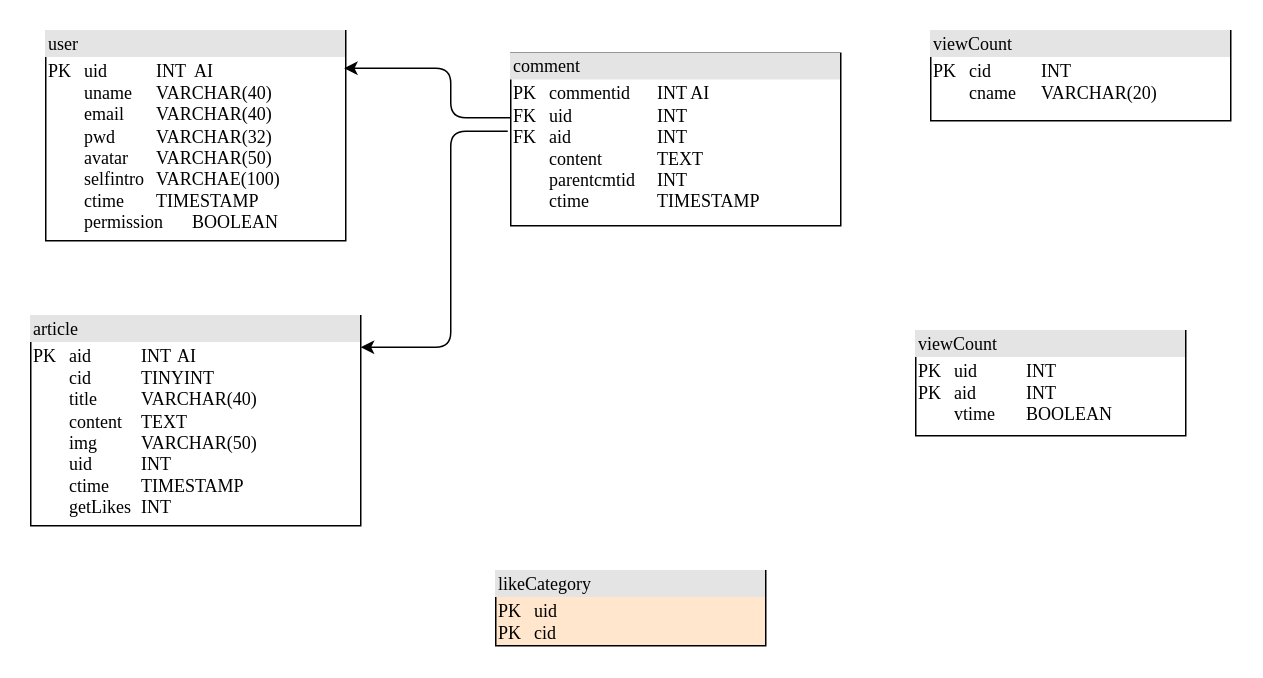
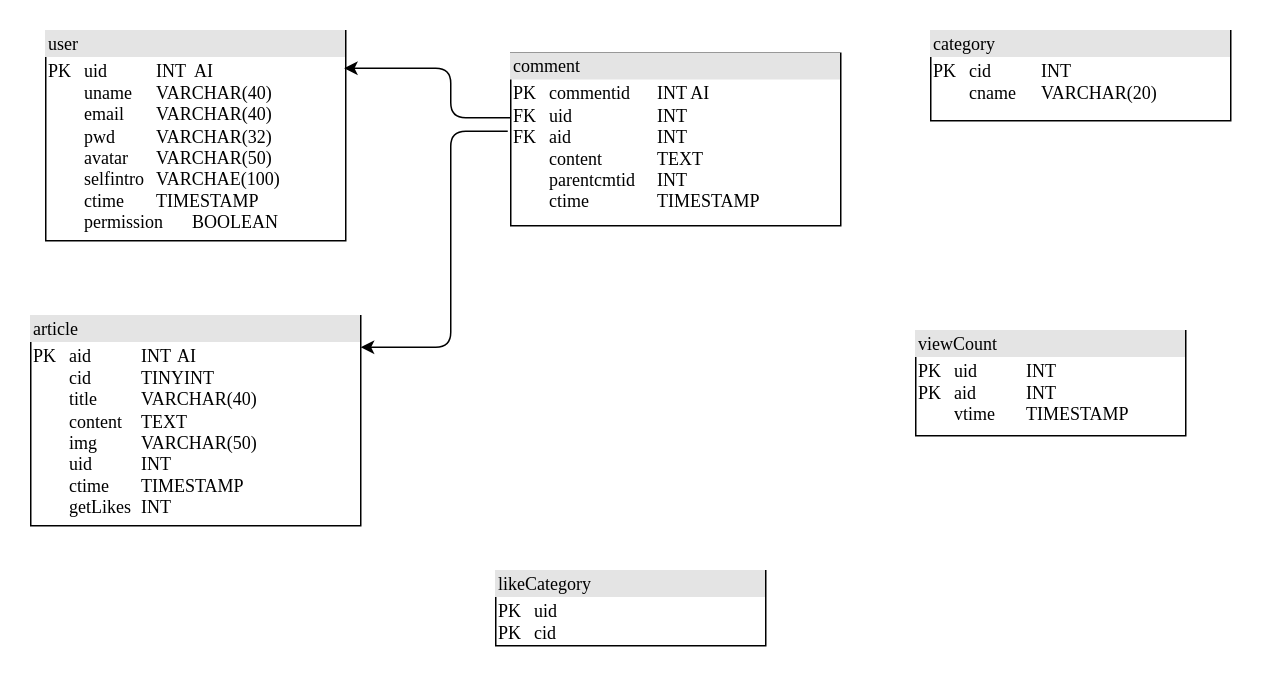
node "viewCount PK cid INT cname VARCHAR(20)": label "viewCount PK cid INT cname VARCHAR(20)" -> "category PK cid INT cname VARCHAR(20)"
node "viewCount PK uid INT PK aid INT vtime BOOLEAN": label "viewCount PK uid INT PK aid INT vtime BOOLEAN" -> "viewCount PK uid INT PK aid INT vtime TIMESTAMP"
node "likeCategory PK uid PK cid": fillcolor #ffe6cc -> #ffffff
